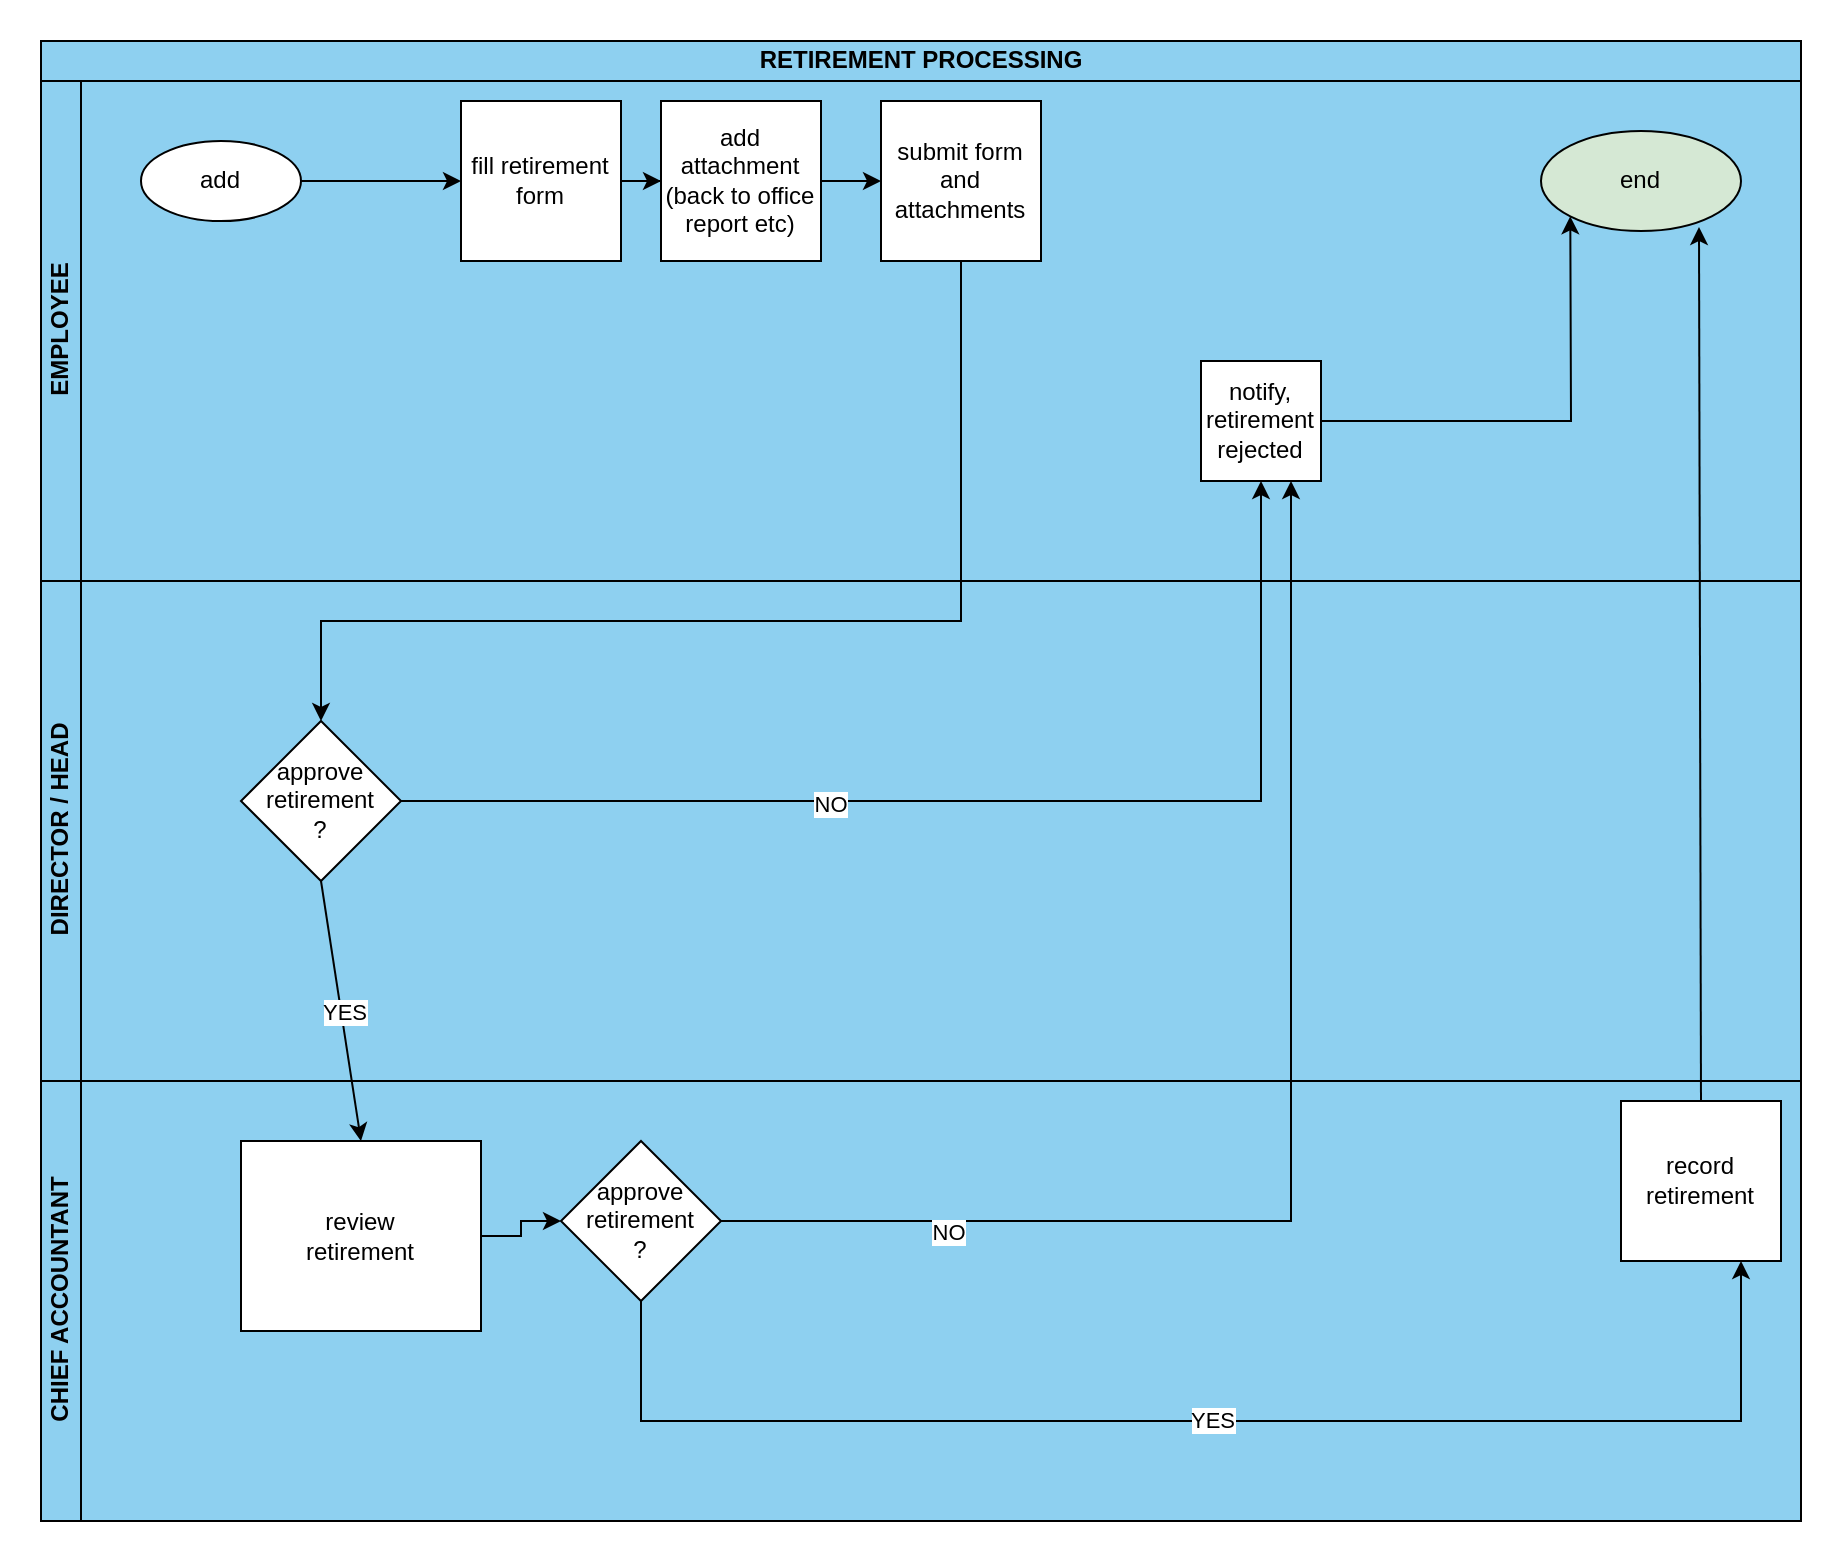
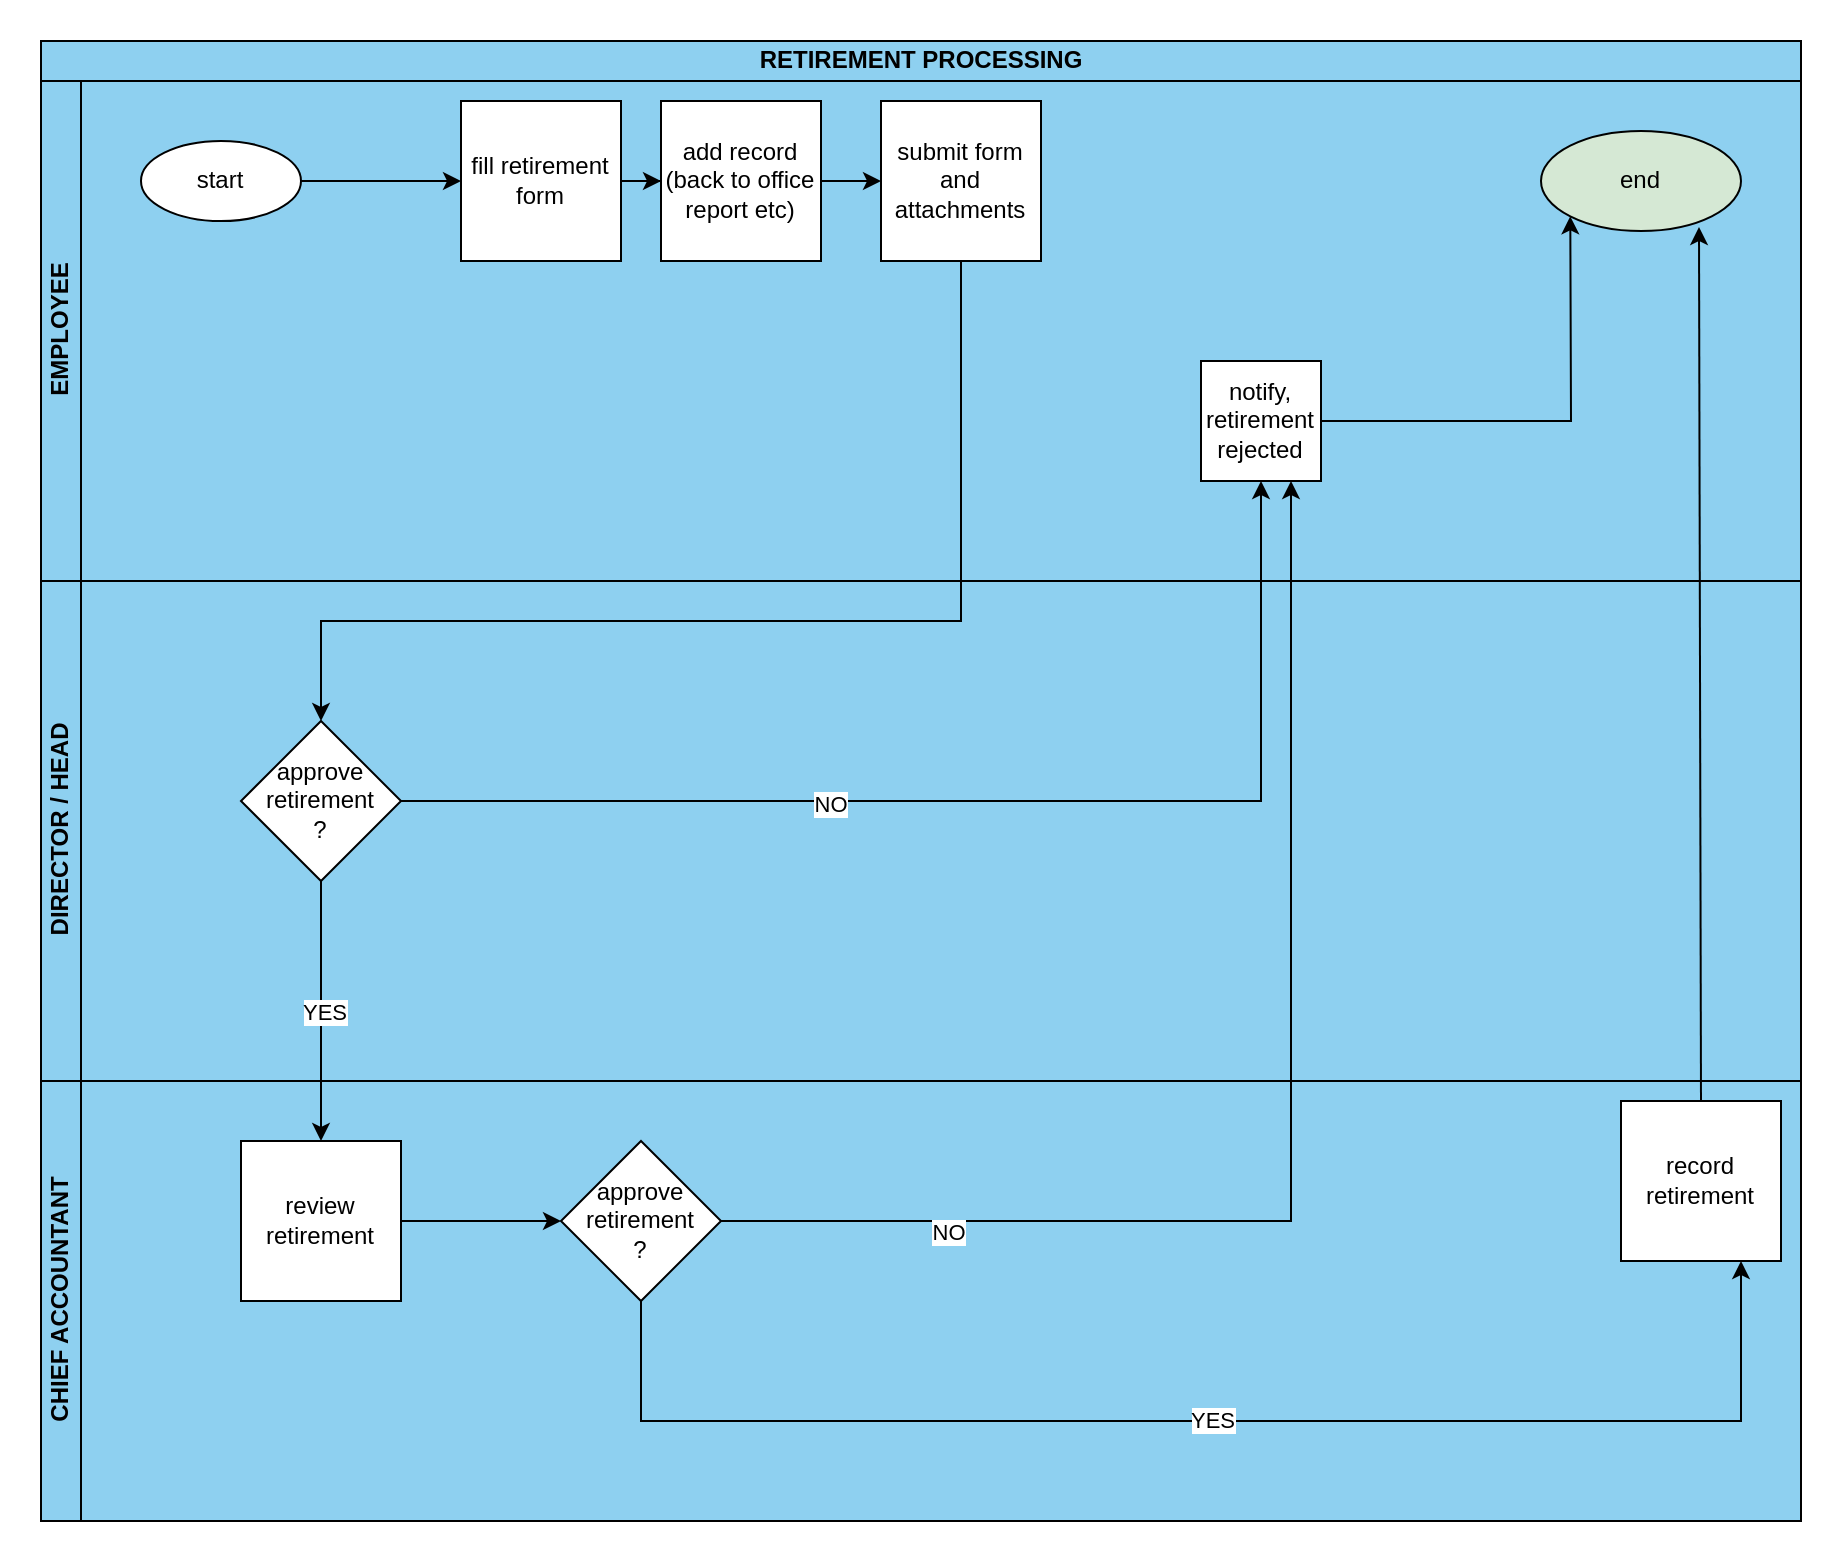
node "add": label "add" -> "start"
node "add attachment (back to office report etc)": label "add attachment (back to office report etc)" -> "add record (back to office report etc)"
node "review retirement": size 240x190 -> 160x160
